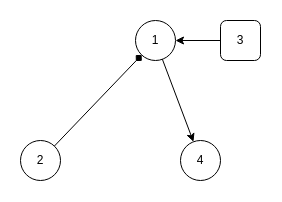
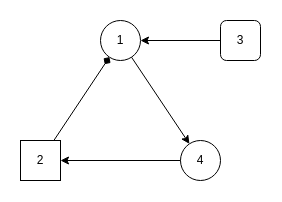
node "1": moved (156, 41) -> (121, 41)
node "2": shape ellipse -> rectangle
edge "4" -> "2": added
